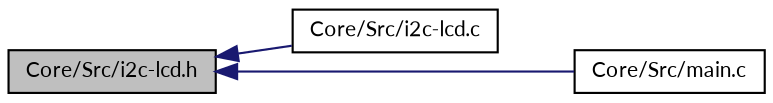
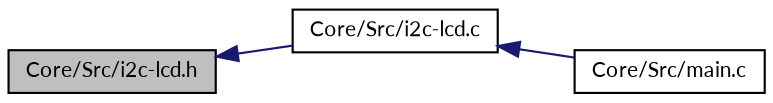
edge "Core/Src/main.c" -> "Core/Src/i2c-lcd.h": now "Core/Src/main.c" -> "Core/Src/i2c-lcd.c"
